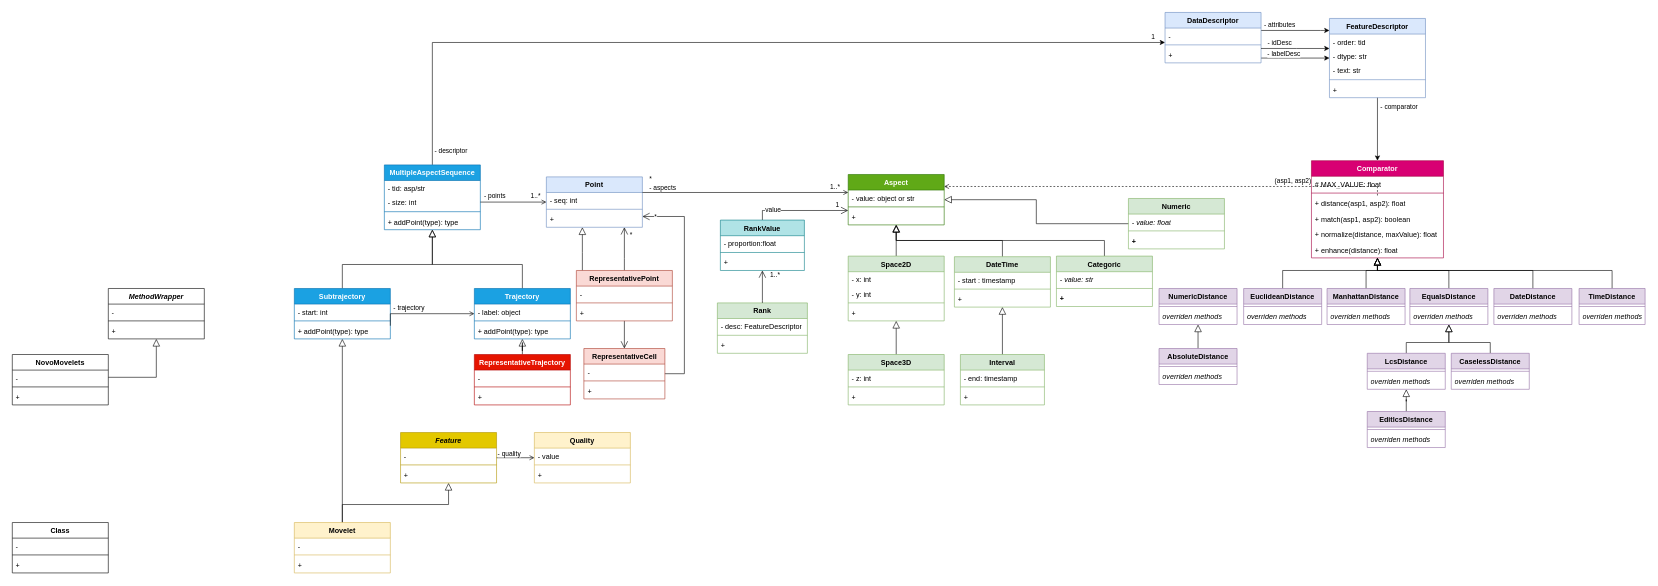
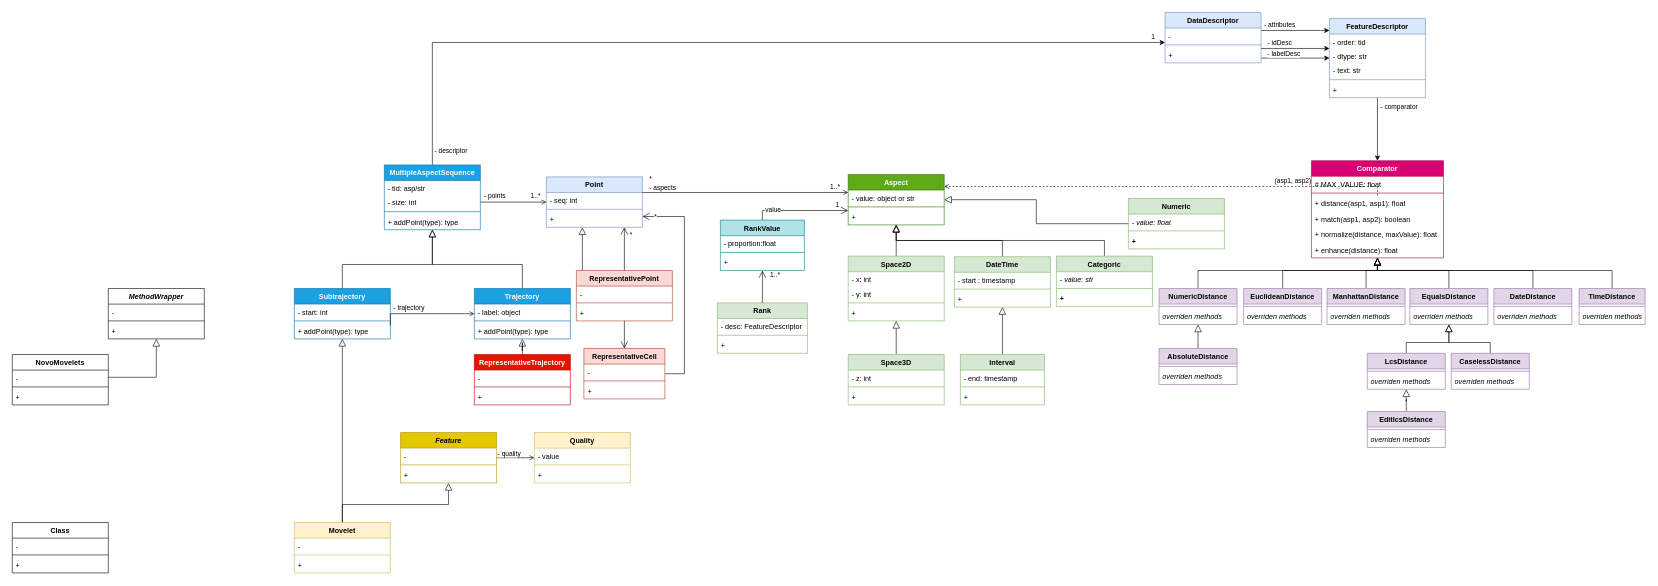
node "+ distance(asp1, asp2): float": label "+ distance(asp1, asp2): float" -> "+ distance(asp1, asp1): float"
edge "NumericDistance" -> "Comparator": added
